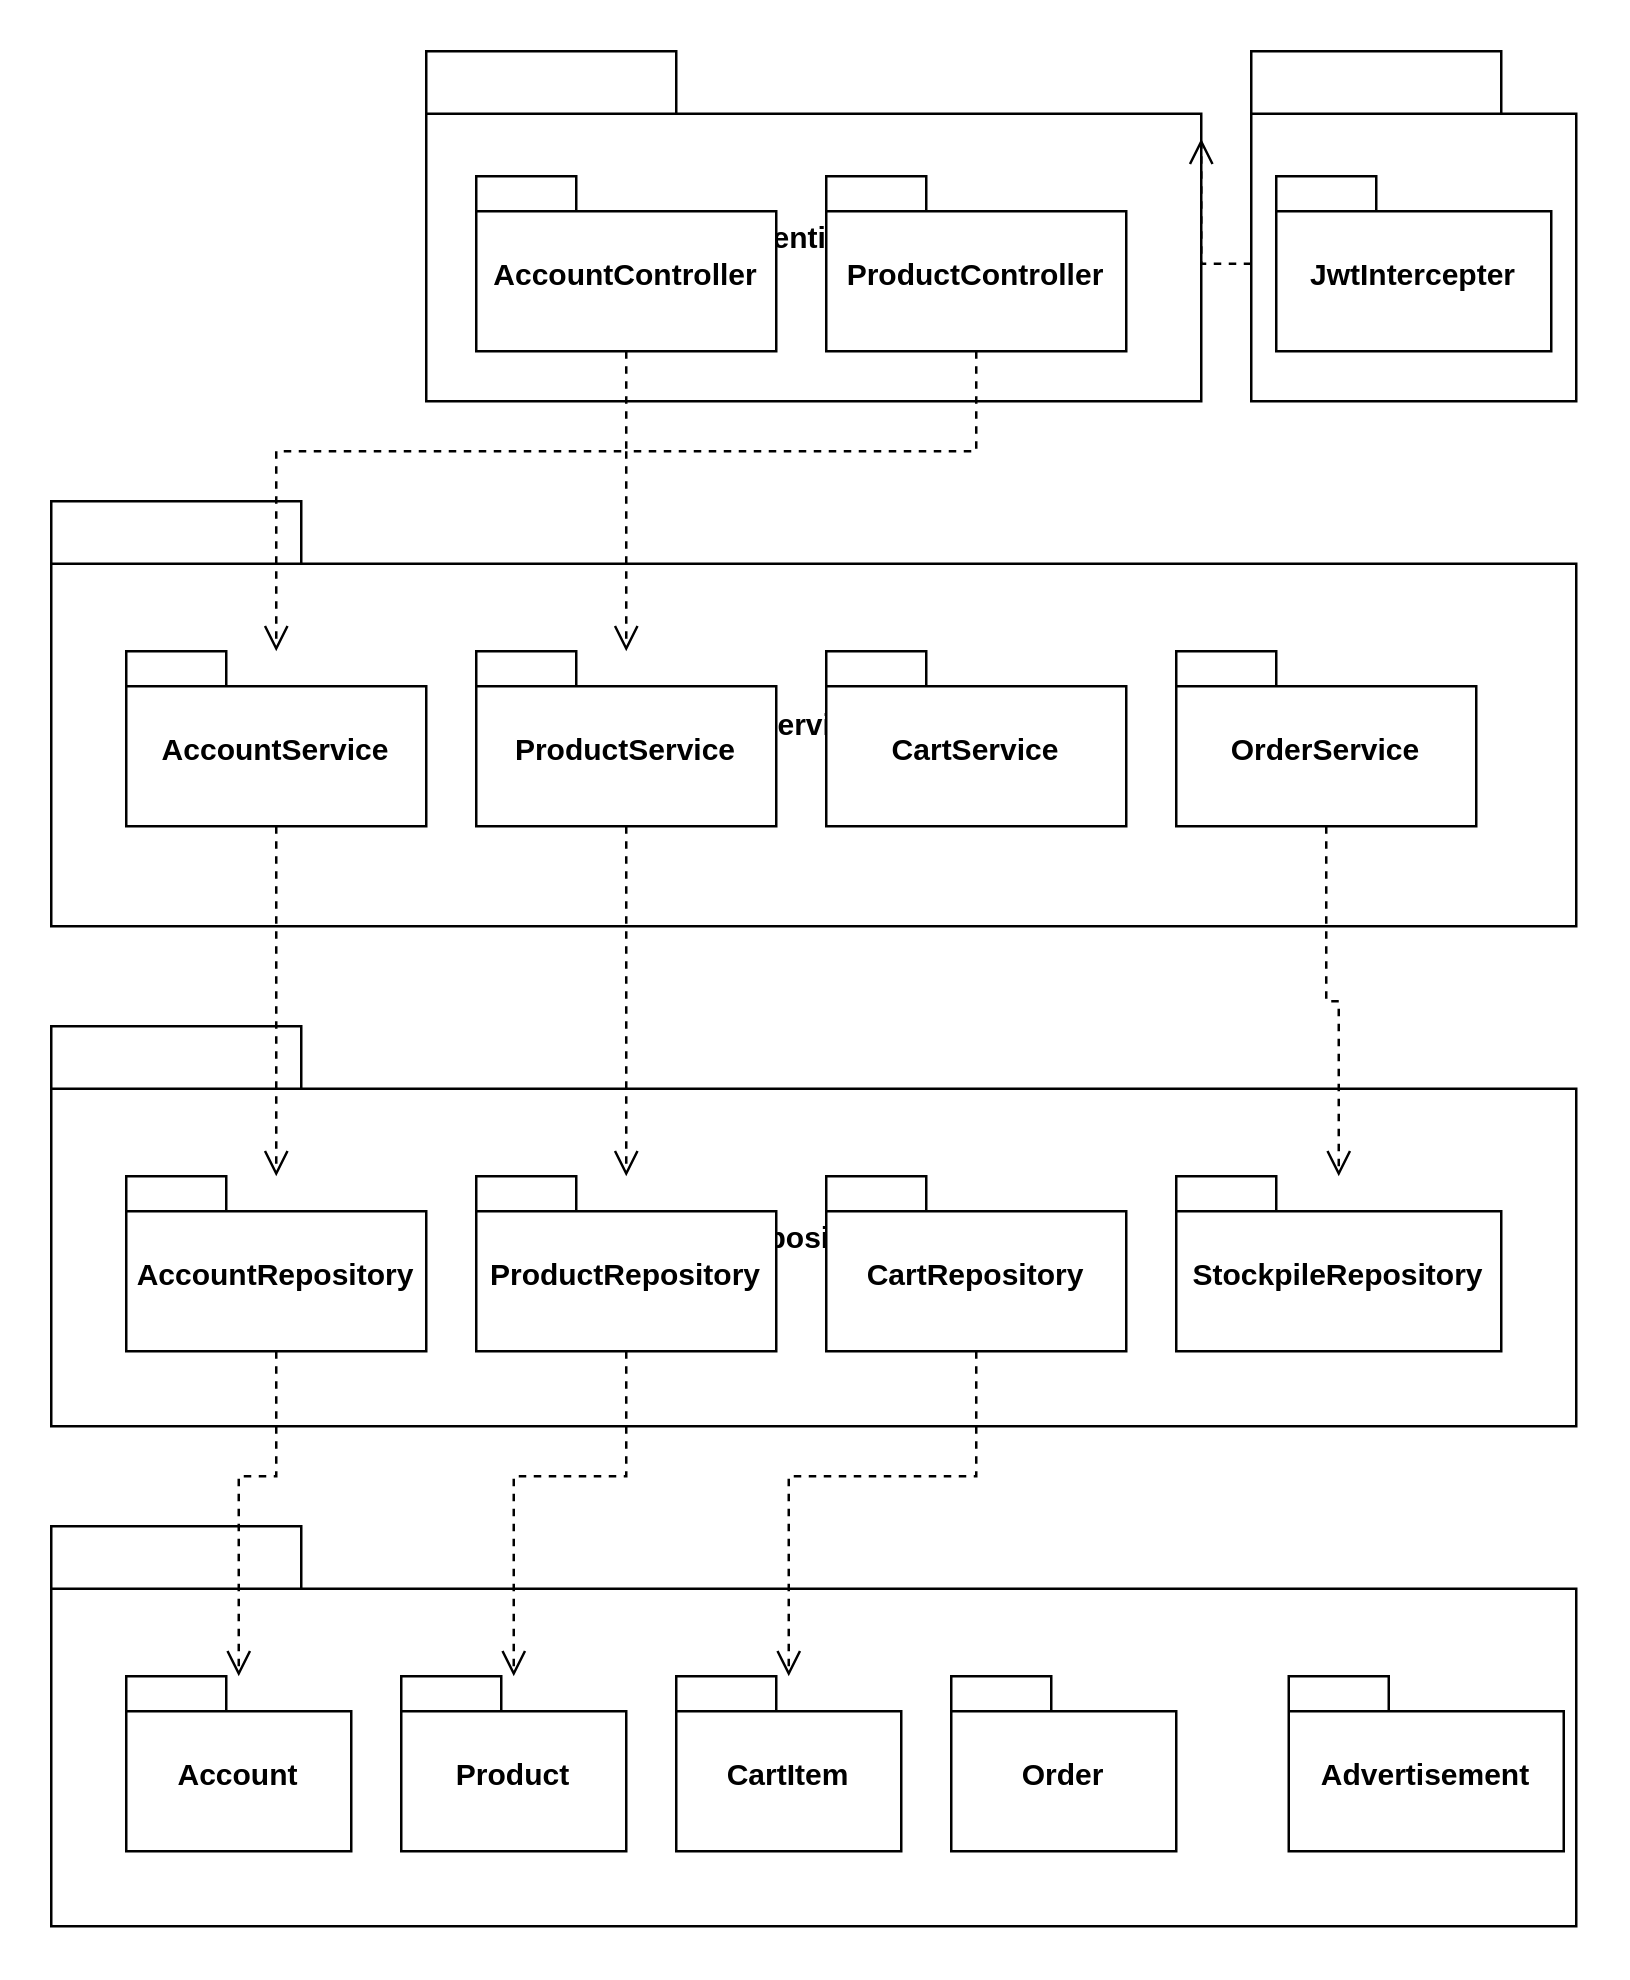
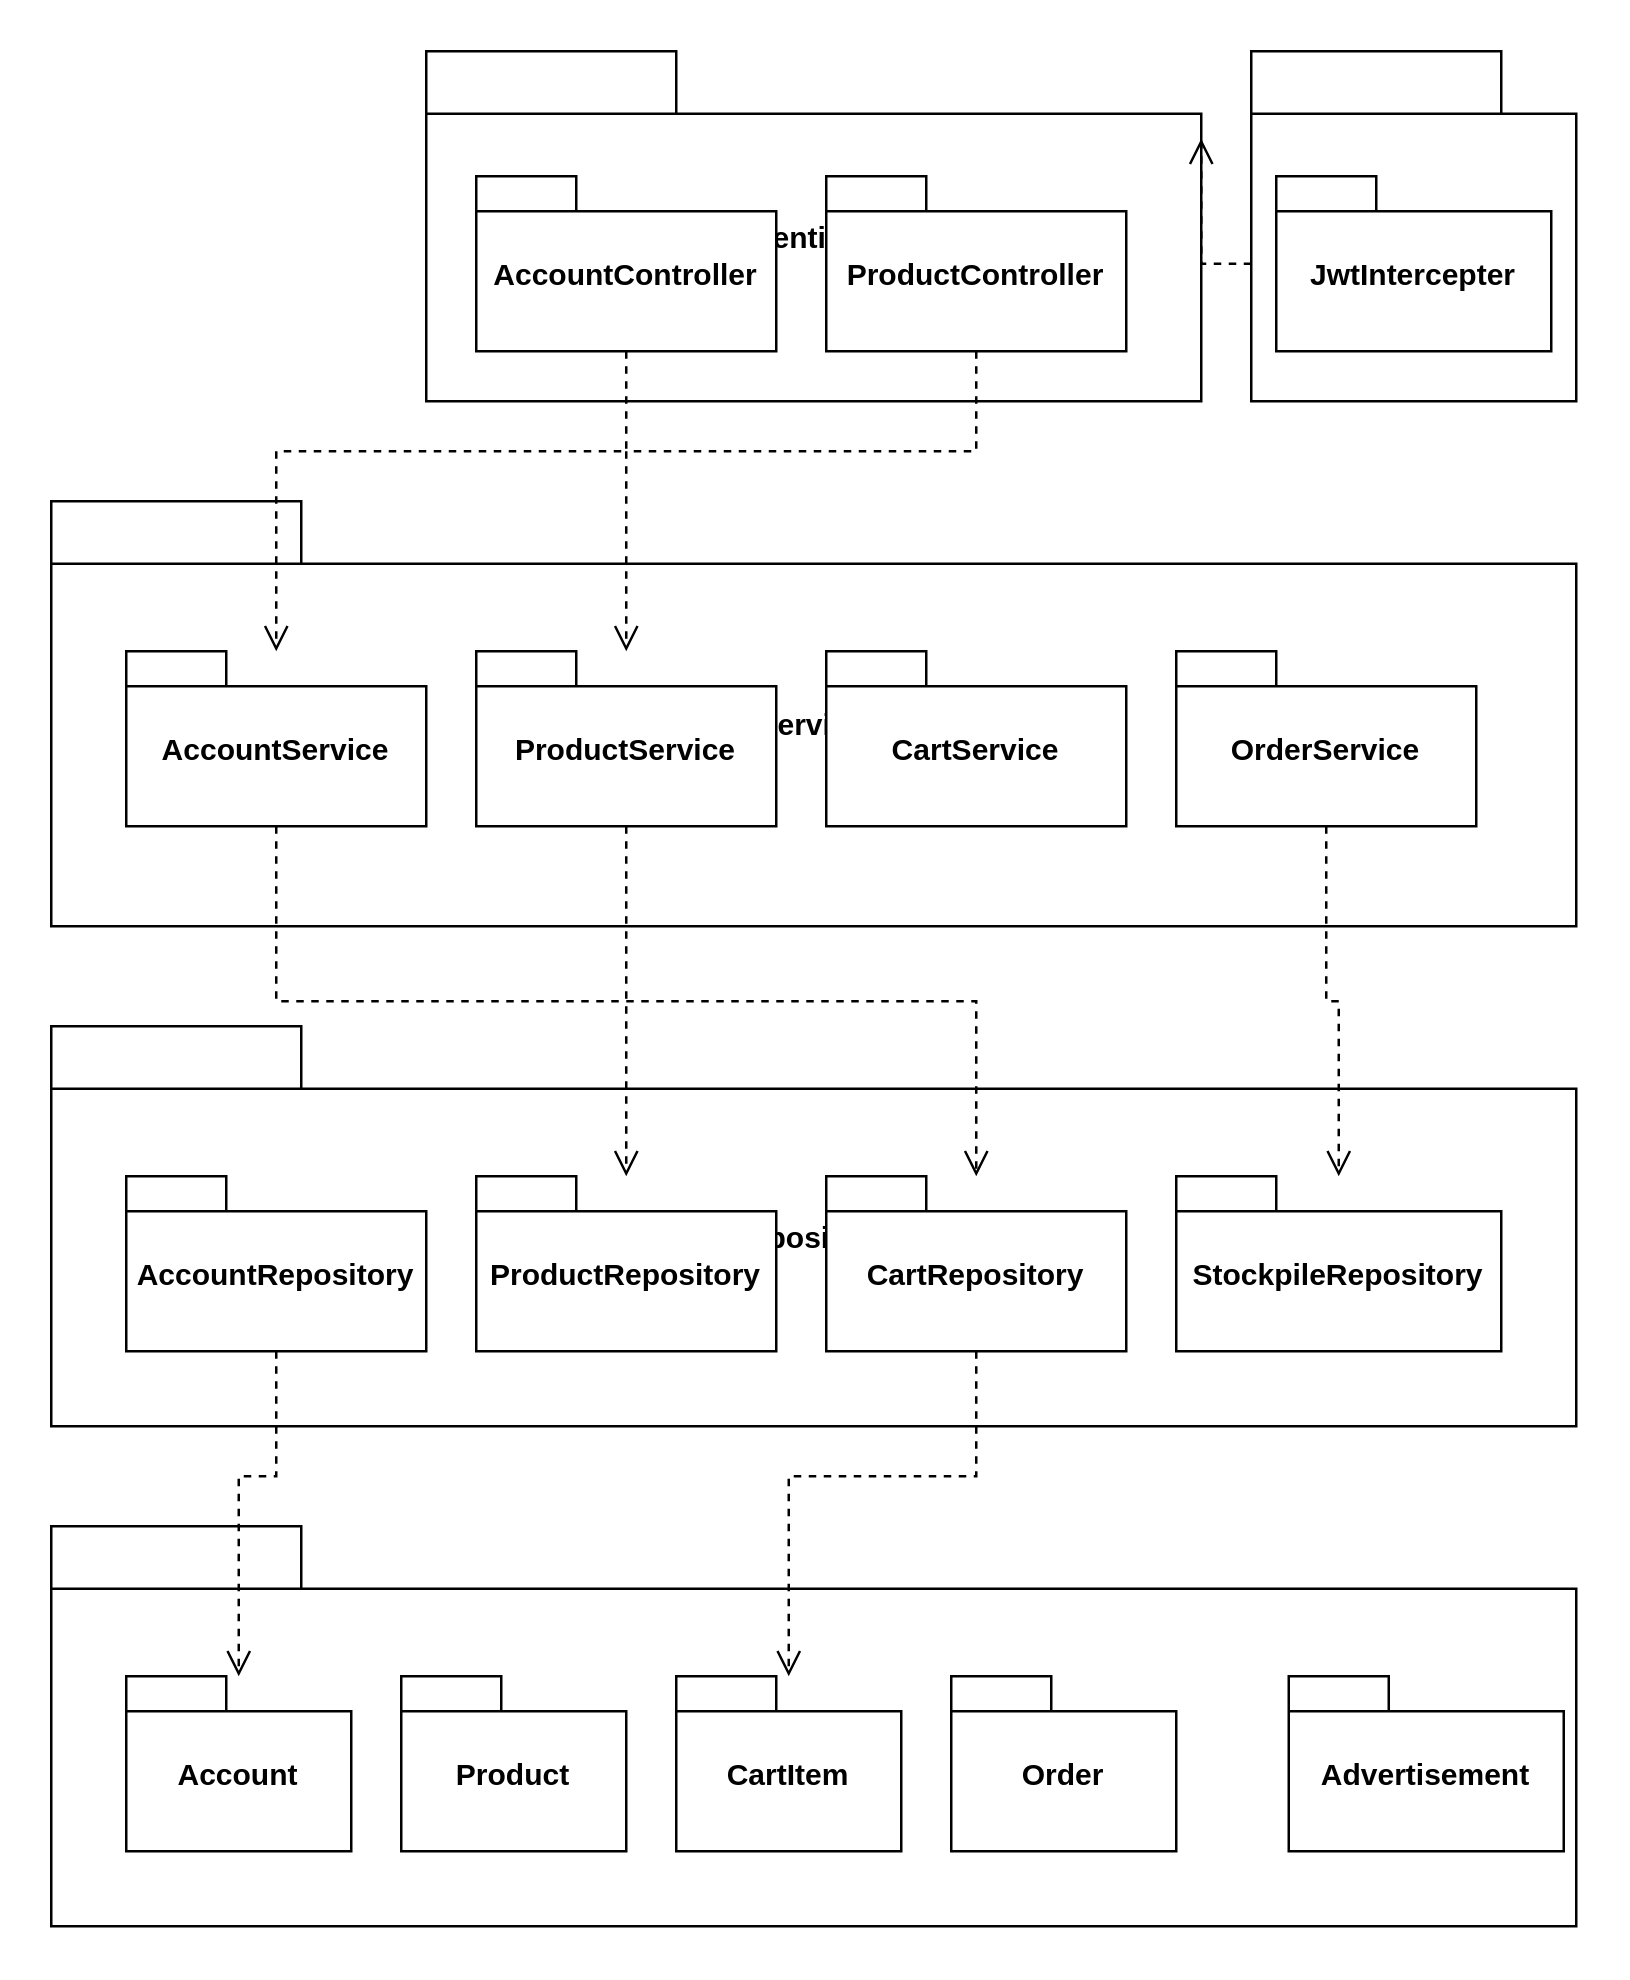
edge "AccountService" -> "AccountRepository": now "AccountService" -> "CartRepository"
edge "ProductRepository" -> "Product": removed
